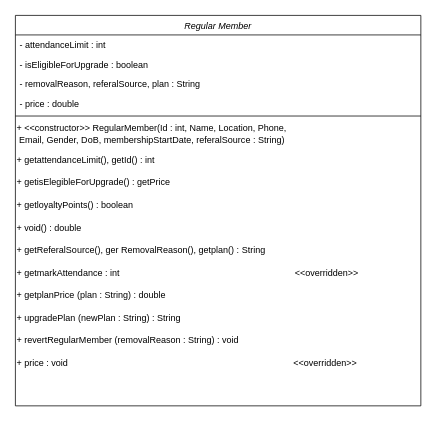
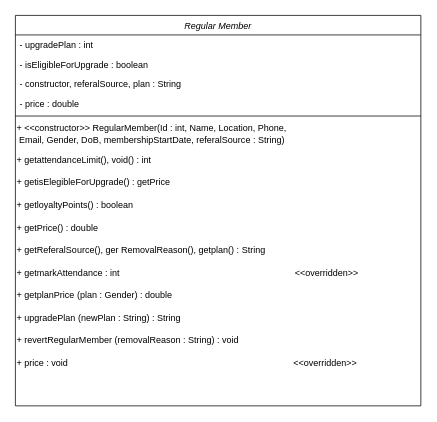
node "- attendanceLimit : int": label "- attendanceLimit : int" -> "- upgradePlan : int"
node "- removalReason, referalSource, plan : String": label "- removalReason, referalSource, plan : String" -> "- constructor, referalSource, plan : String"
node "+ getattendanceLimit(), getId() : int": label "+ getattendanceLimit(), getId() : int" -> "+ getattendanceLimit(), void() : int"
node "+ void() : double": label "+ void() : double" -> "+ getPrice() : double"
node "+ getplanPrice (plan : String) : double": label "+ getplanPrice (plan : String) : double" -> "+ getplanPrice (plan : Gender) : double"
